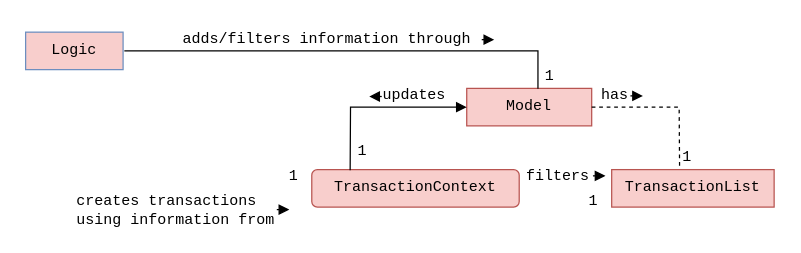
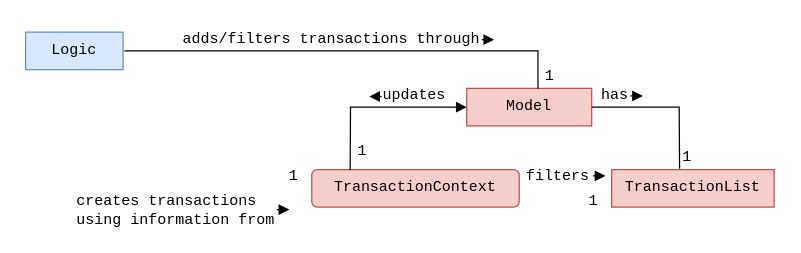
node "adds/filters information through": label "adds/filters information through" -> "adds/filters transactions through"
node "Logic": fillcolor #f8cecc -> #dae8fc
edge "Model" -- "TransactionList": style dashed -> solid
